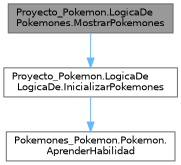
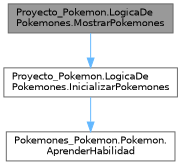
node "Proyecto_Pokemon.LogicaDe LogicaDe.InicializarPokemones": label "Proyecto_Pokemon.LogicaDe LogicaDe.InicializarPokemones" -> "Proyecto_Pokemon.LogicaDe Pokemones.InicializarPokemones"
